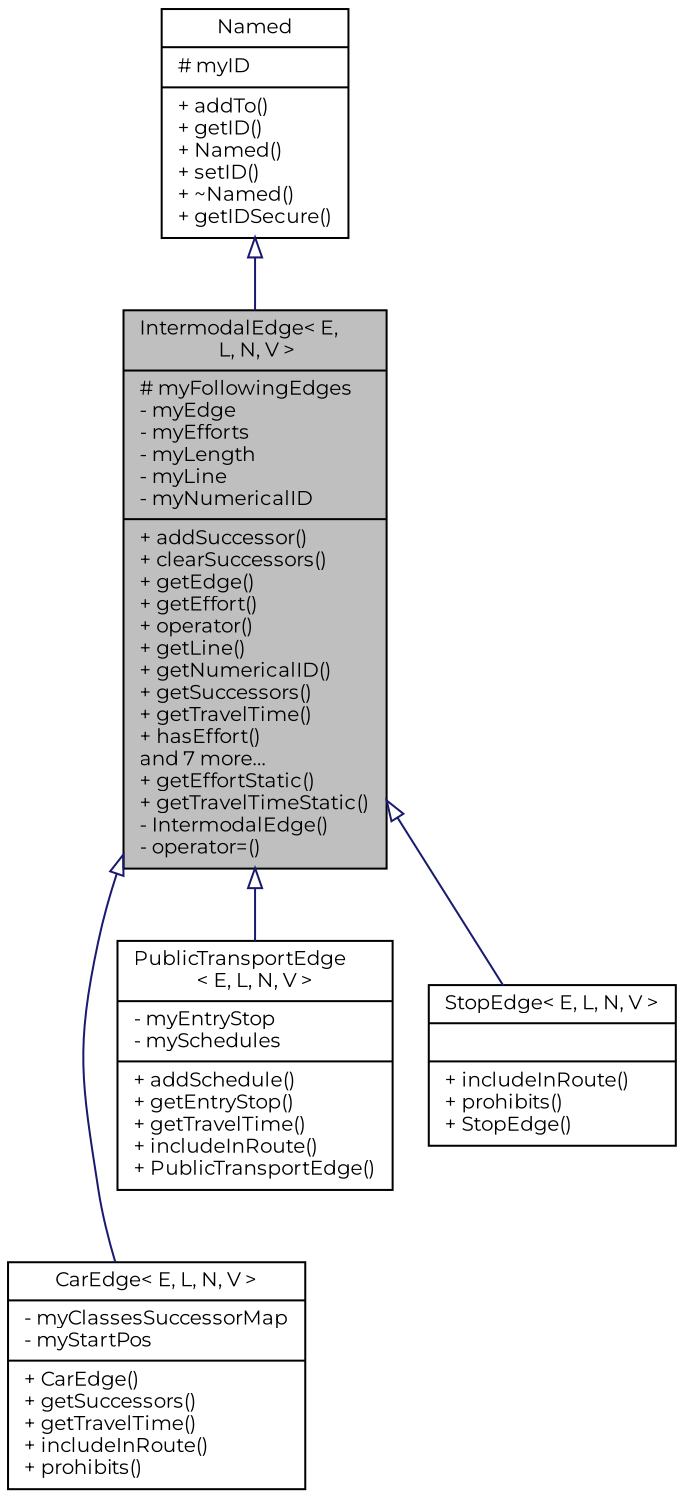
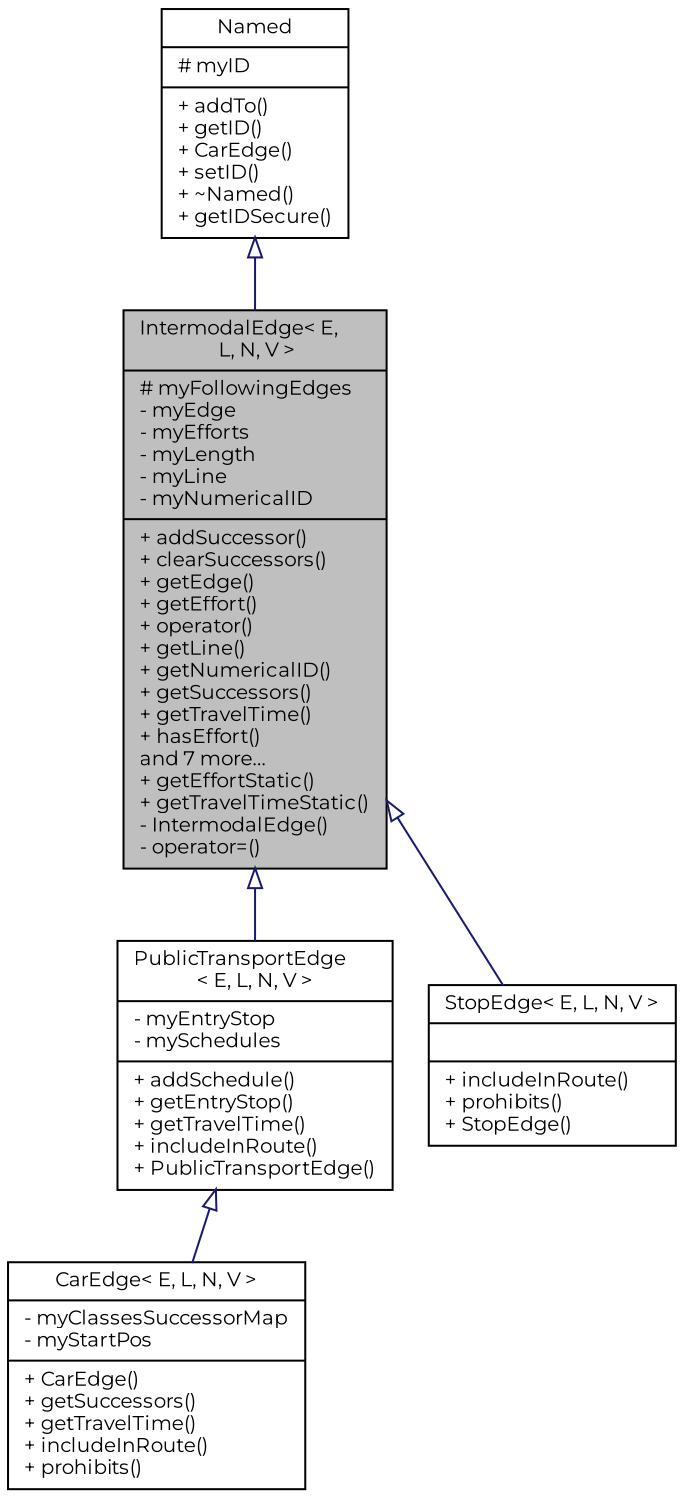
node "Named": text "+ Named()" -> "+ CarEdge()"
edge "CarEdge< E, L, N, V >" -> "IntermodalEdge< E,": now "CarEdge< E, L, N, V >" -> "PublicTransportEdge"
